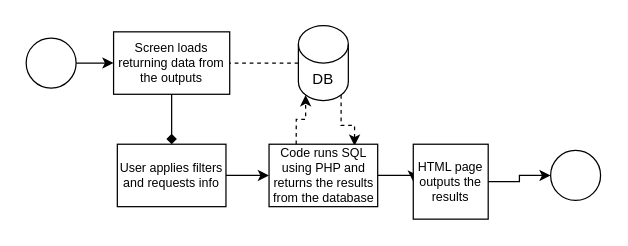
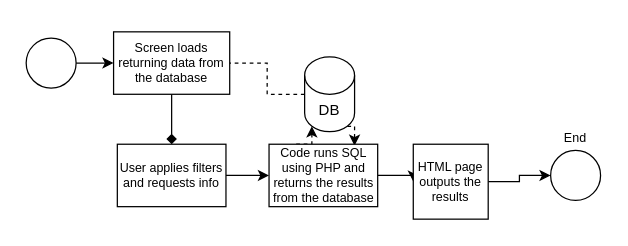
node "Screen loads returning data from the outputs": label "Screen loads returning data from the outputs" -> "Screen loads returning data from the database"
node "DB": moved (323, 63) -> (329, 94)
node "End": added
